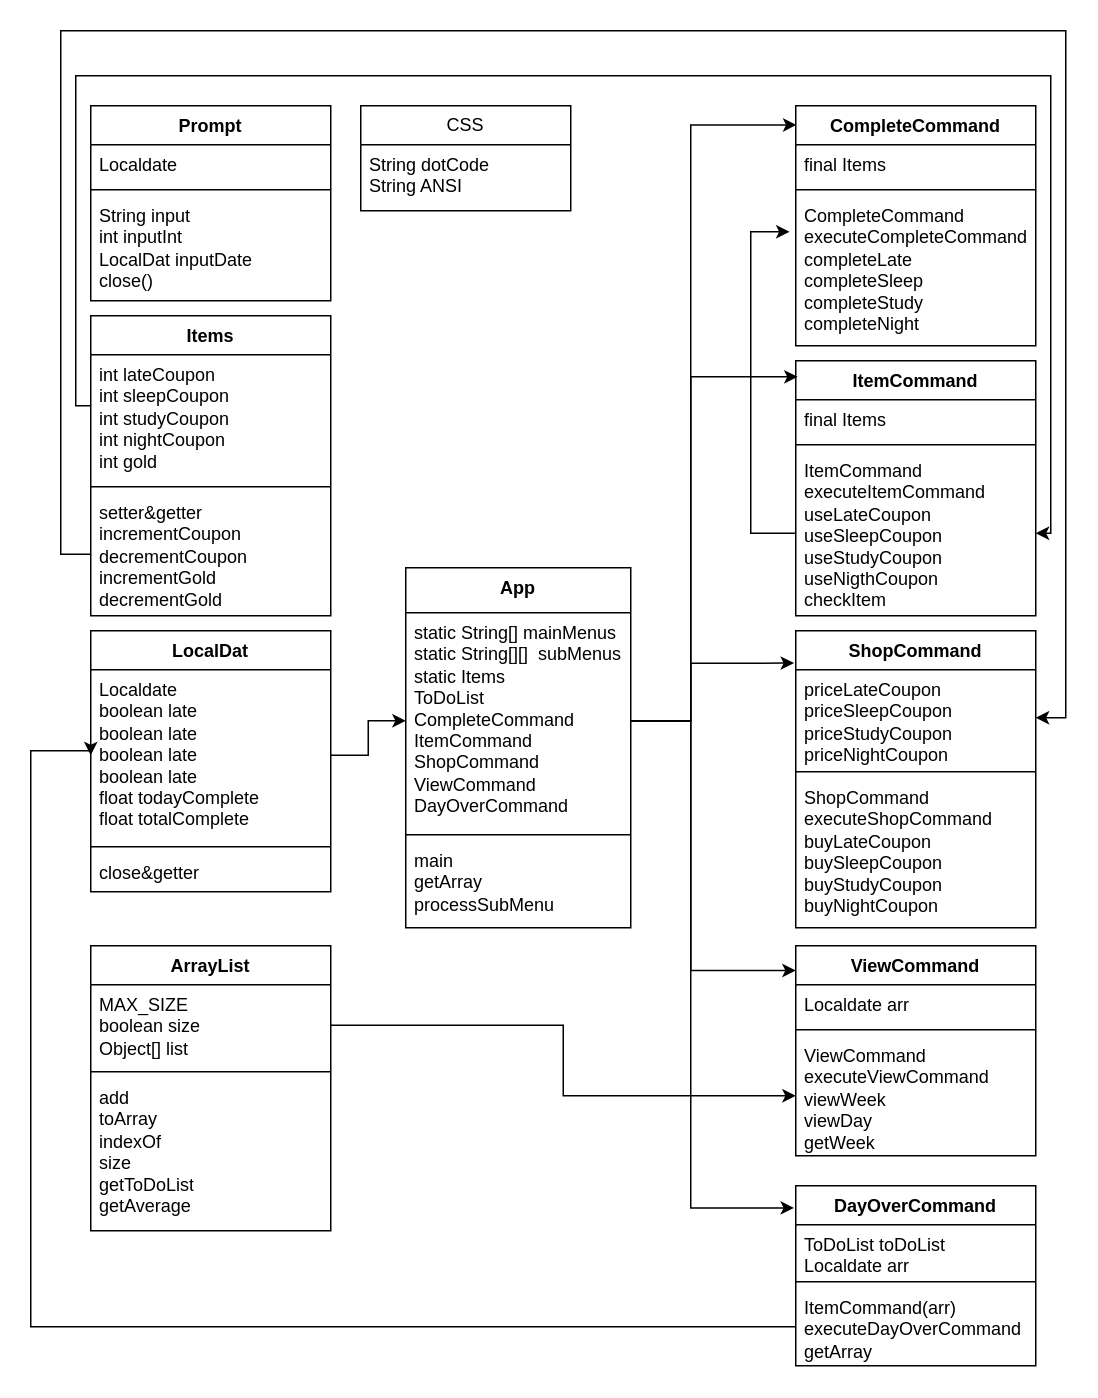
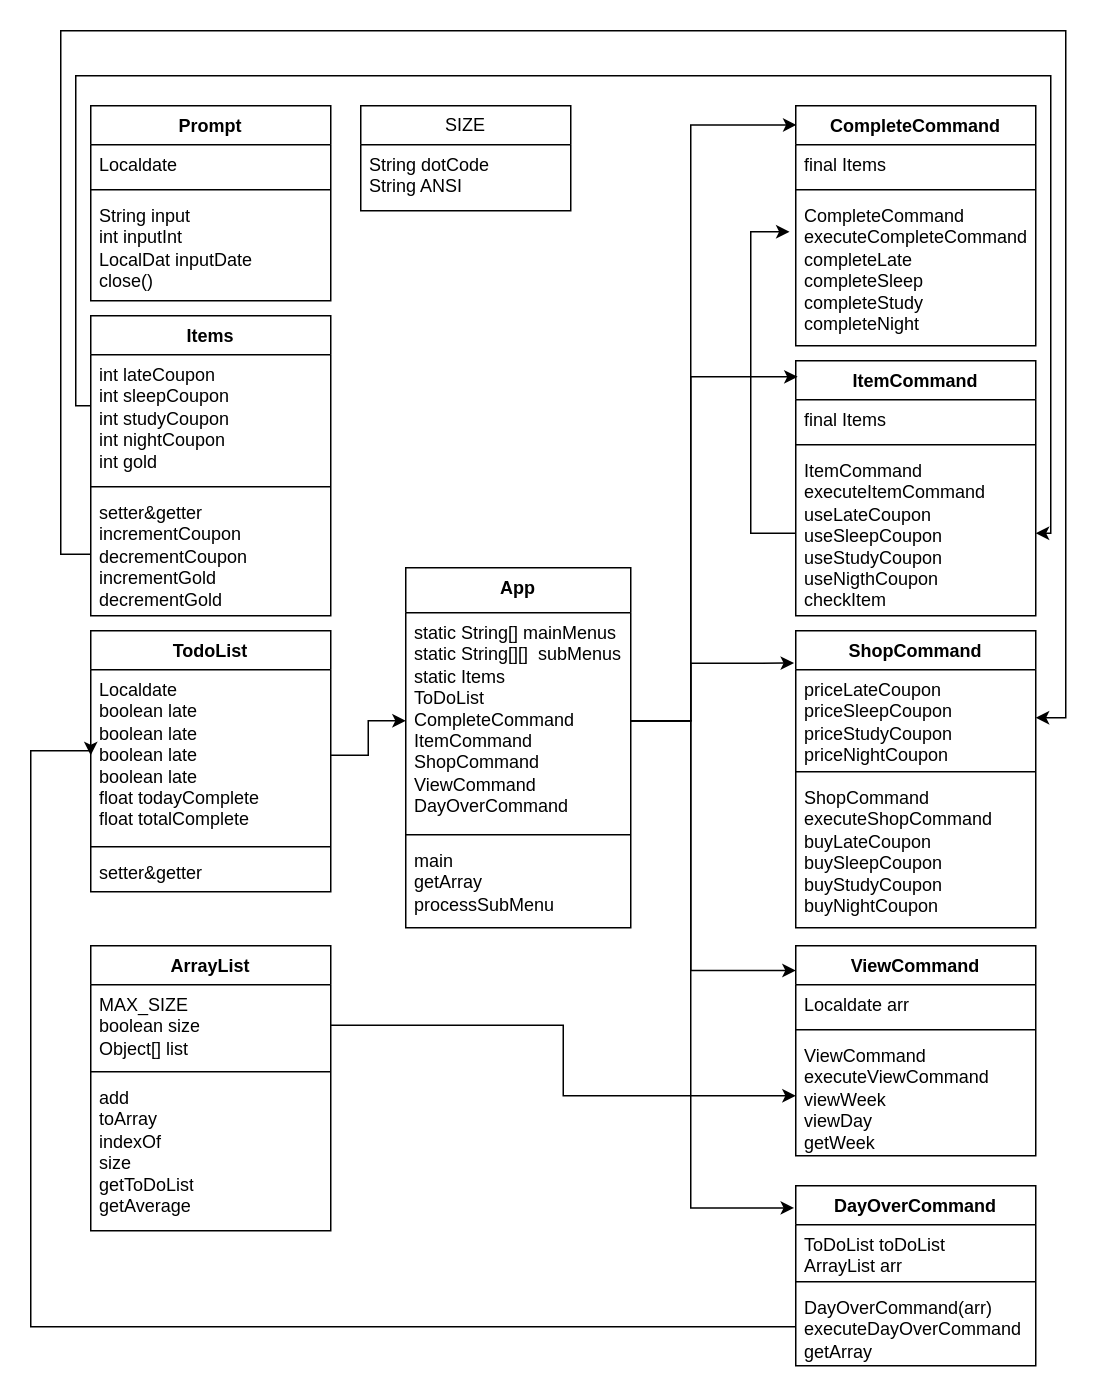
node "CSS": label "CSS" -> "SIZE"
node "LocalDat": label "LocalDat" -> "TodoList"
node "close&getter": label "close&getter" -> "setter&getter"
node "ToDoList toDoList Localdate arr": label "ToDoList toDoList Localdate arr" -> "ToDoList toDoList ArrayList arr"
node "ItemCommand(arr) executeDayOverCommand getArray": label "ItemCommand(arr) executeDayOverCommand getArray" -> "DayOverCommand(arr) executeDayOverCommand getArray"
